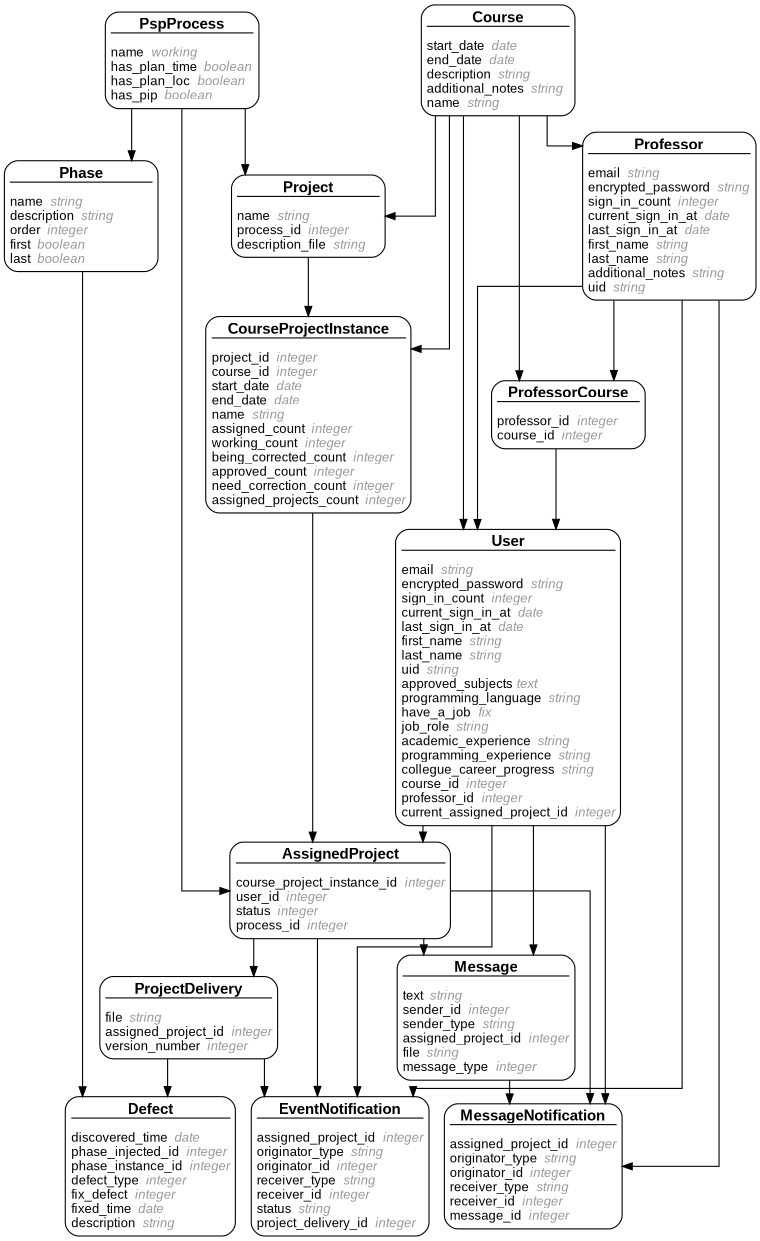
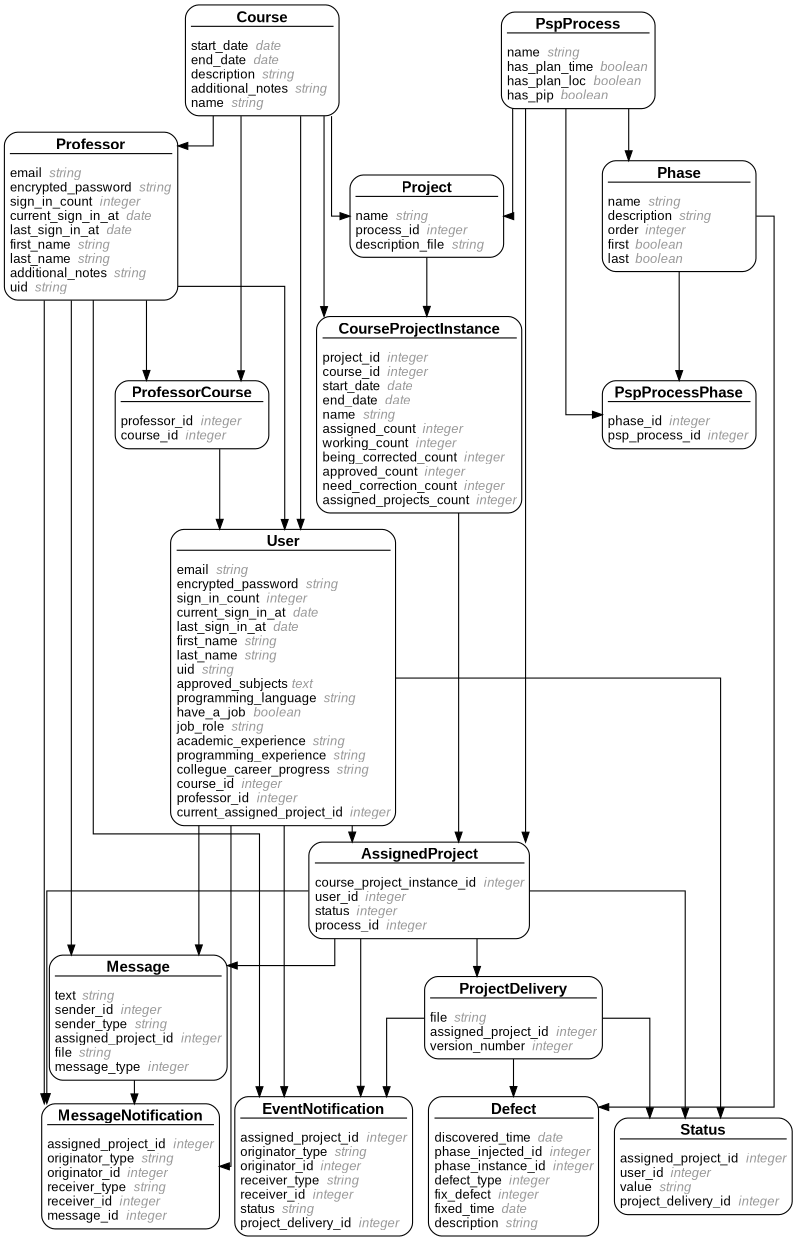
node "PspProcess": text "working" -> "string"
node "PspProcessPhase": added
edge "Professor" -- "Message": added
node "User": text "fix" -> "boolean"
node "Status": added
